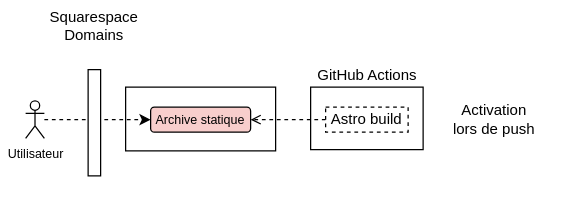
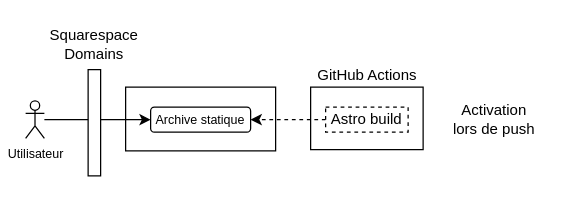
node "Squarespace Domains": moved (94, 26) -> (94, 44)
edge "Utilisateur" -> "Archive statique": style dashed -> solid
node "Archive statique": fillcolor #f8cecc -> #ffffff
edge "Astro build" -> "Archive statique": arrowhead open -> classic
